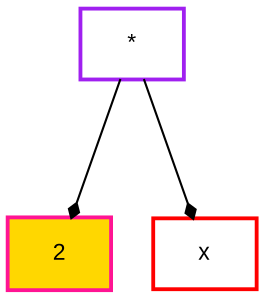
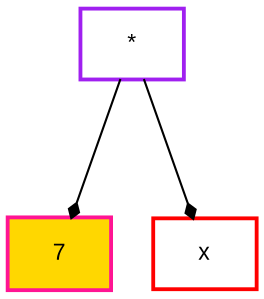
node "2": label "2" -> "7"
